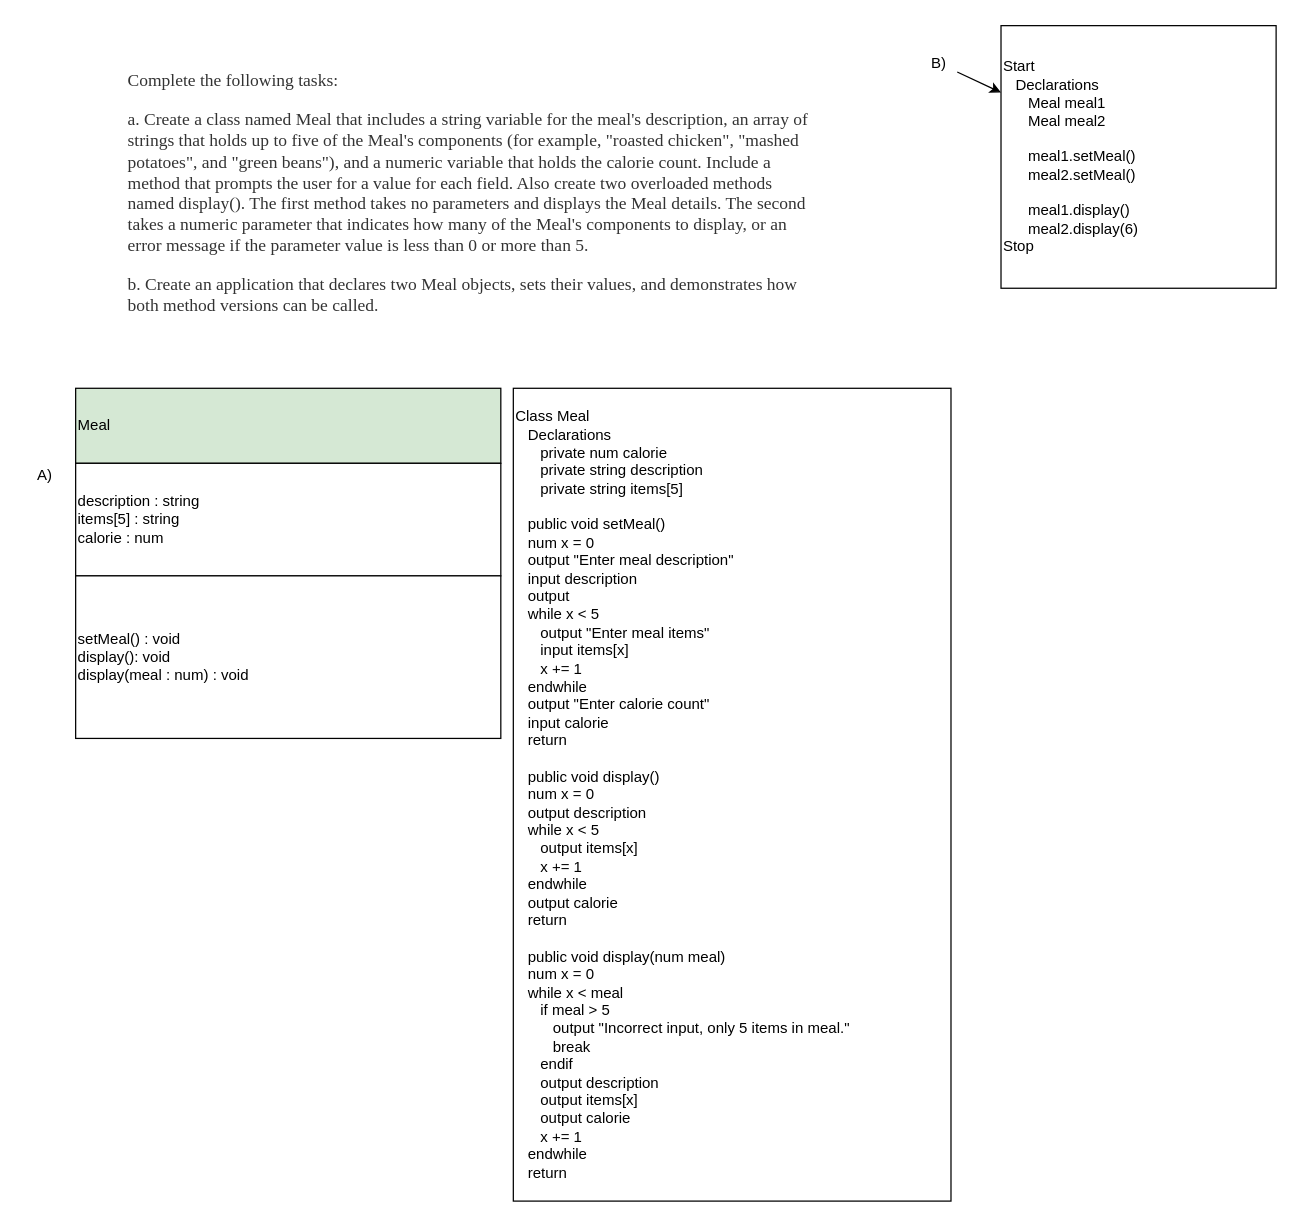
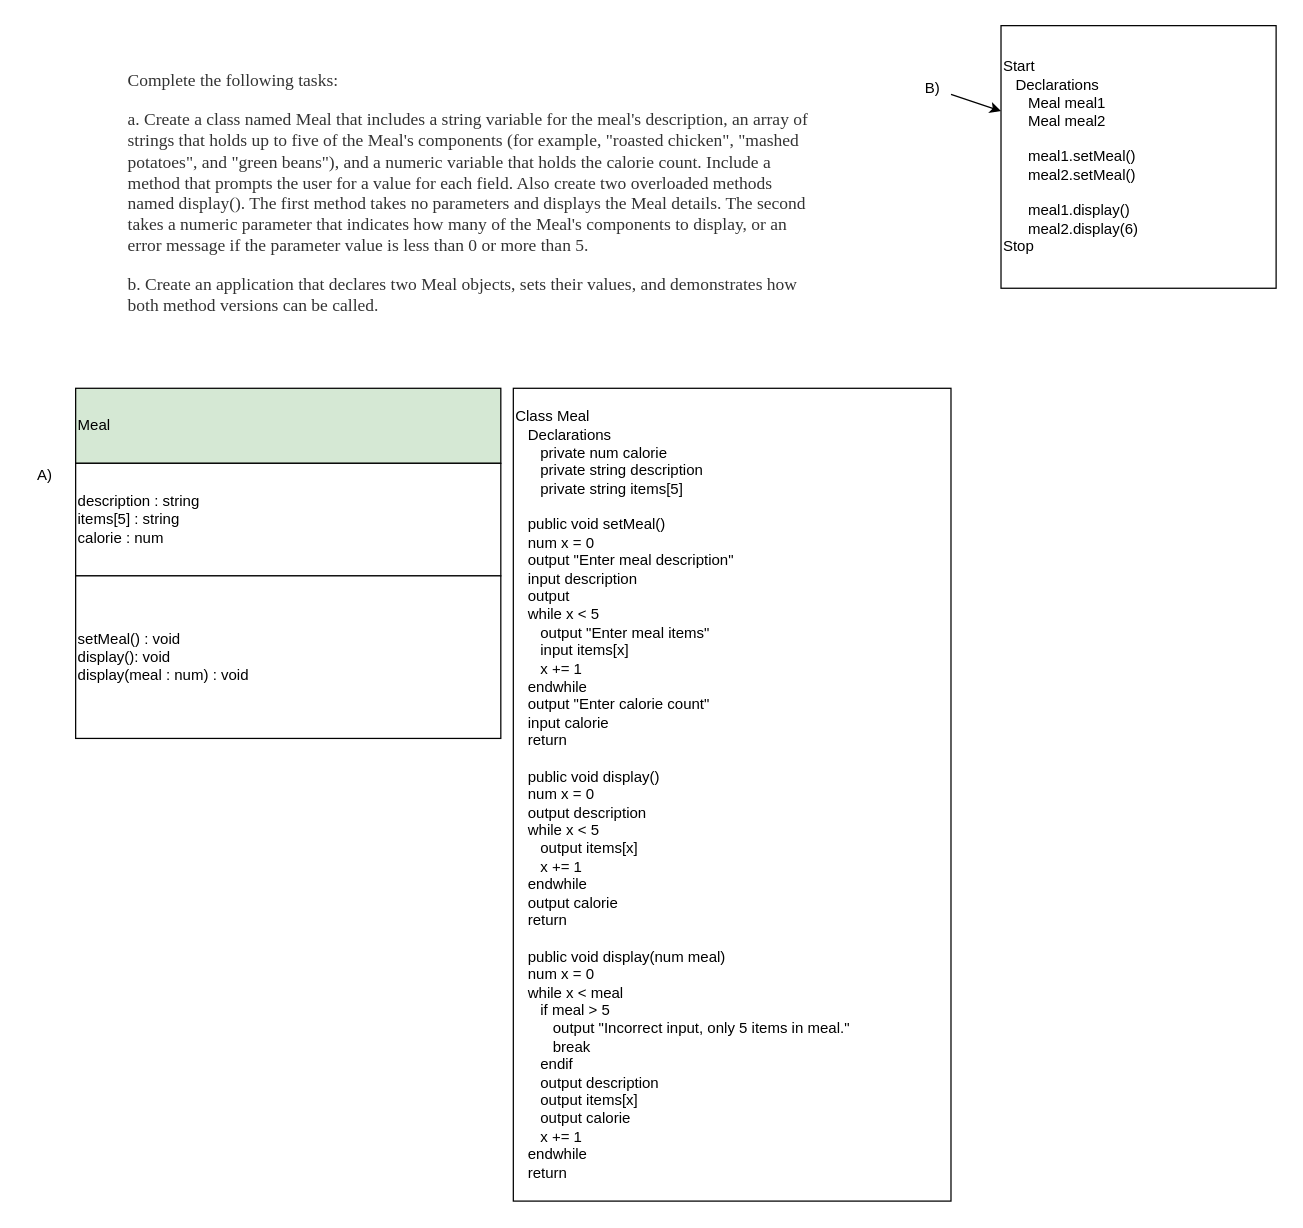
node "B)": moved (938, 63) -> (932, 88)
